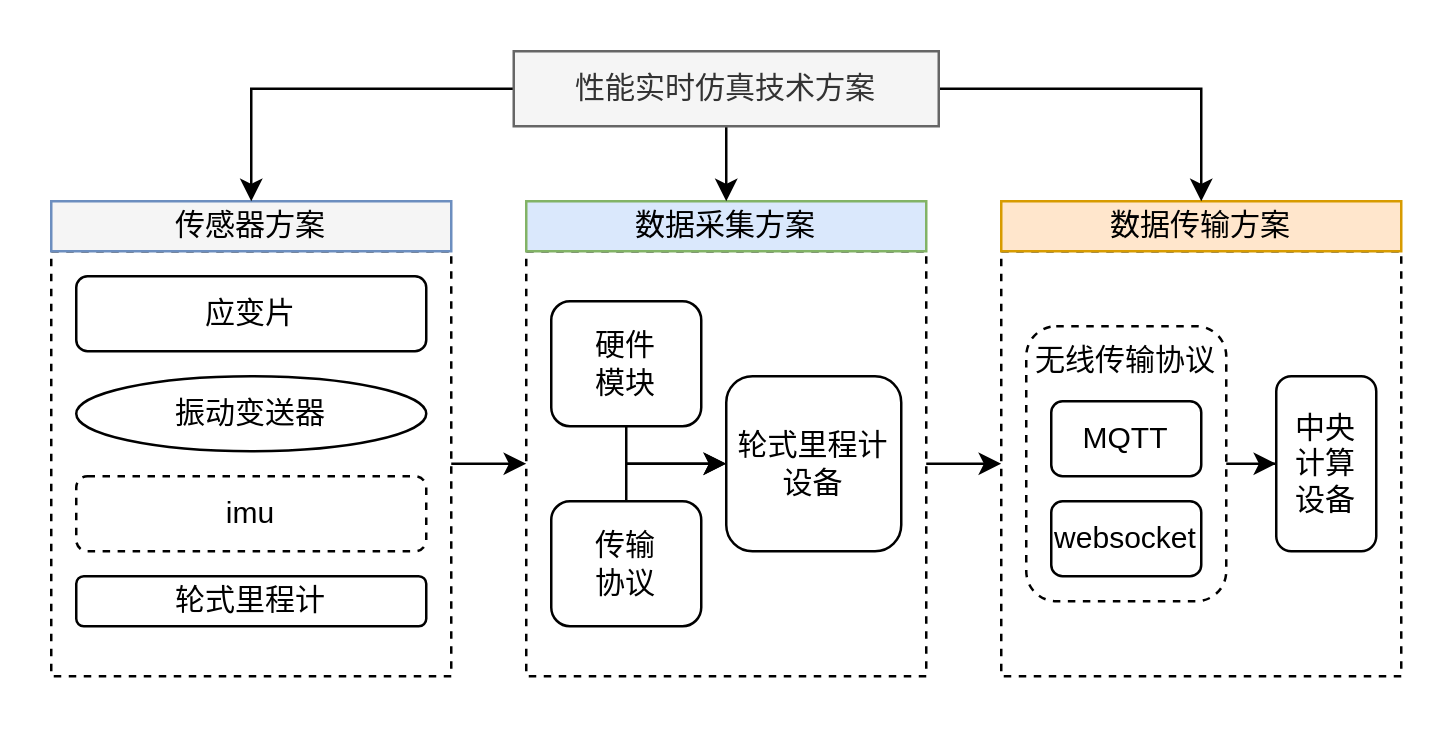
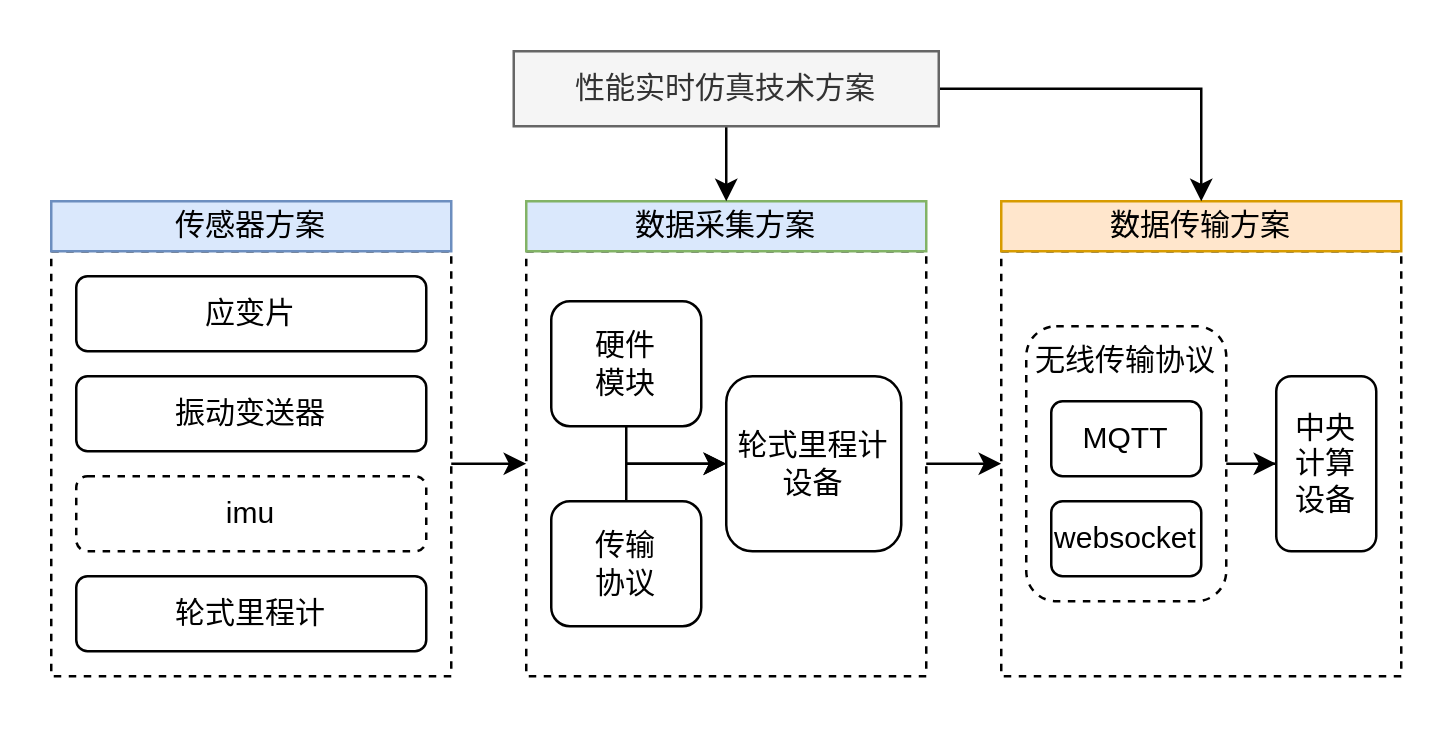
edge "性能实时仿真技术方案" -> "传感器方案": removed
node "传感器方案": fillcolor #f5f5f5 -> #dae8fc
node "振动变送器": shape ellipse -> rounded rectangle
node "轮式里程计": size 350x50 -> 350x75
